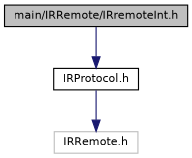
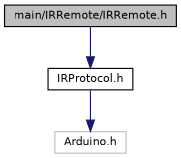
node "main/IRRemote/IRremoteInt.h": label "main/IRRemote/IRremoteInt.h" -> "main/IRRemote/IRRemote.h"
node "IRRemote.h": label "IRRemote.h" -> "Arduino.h"
